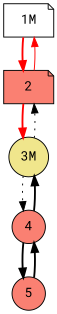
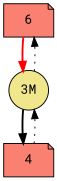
node "1M": removed
node "2": label "2" -> "6"
edge "3M" -> "4": style dotted -> bold
edge "4" -> "3M": style bold -> dotted
node "4": shape circle -> note
node "5": removed
